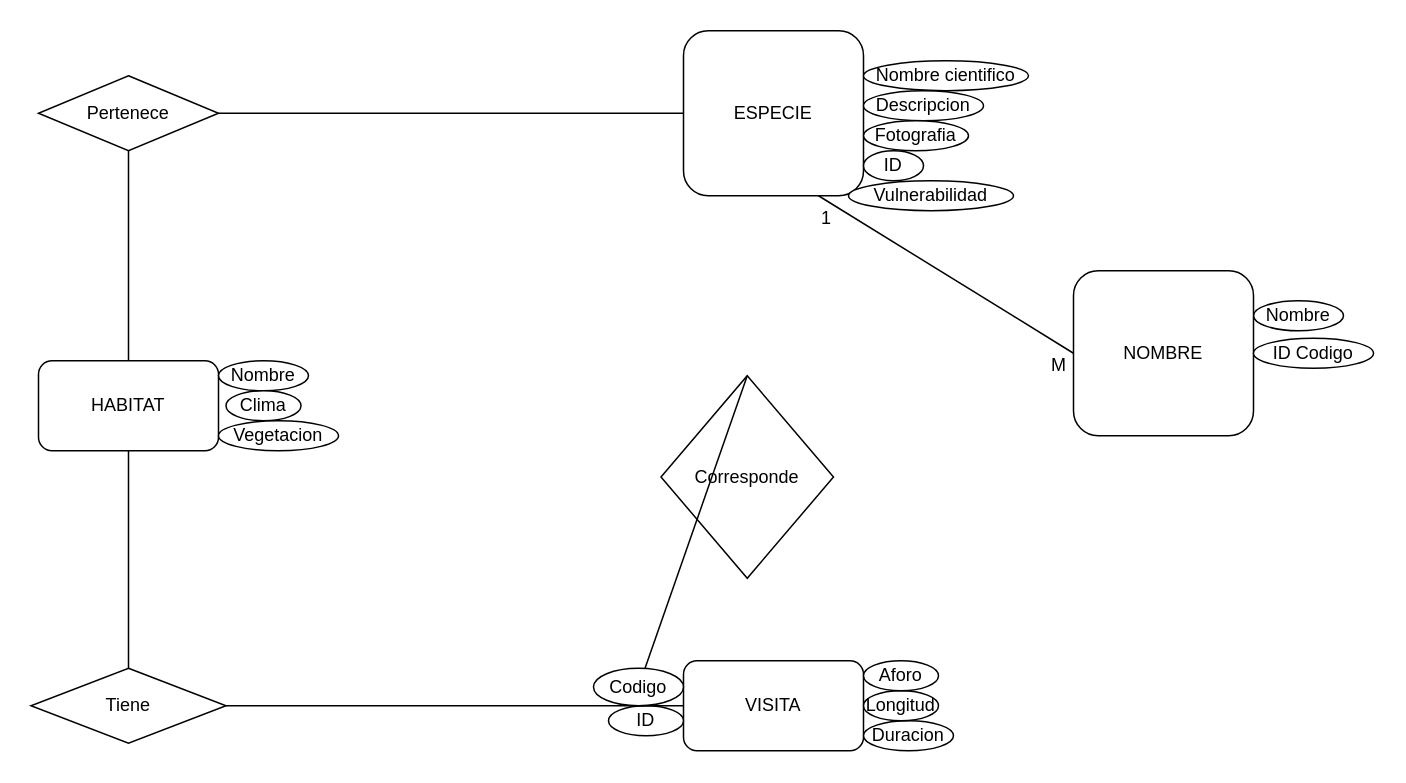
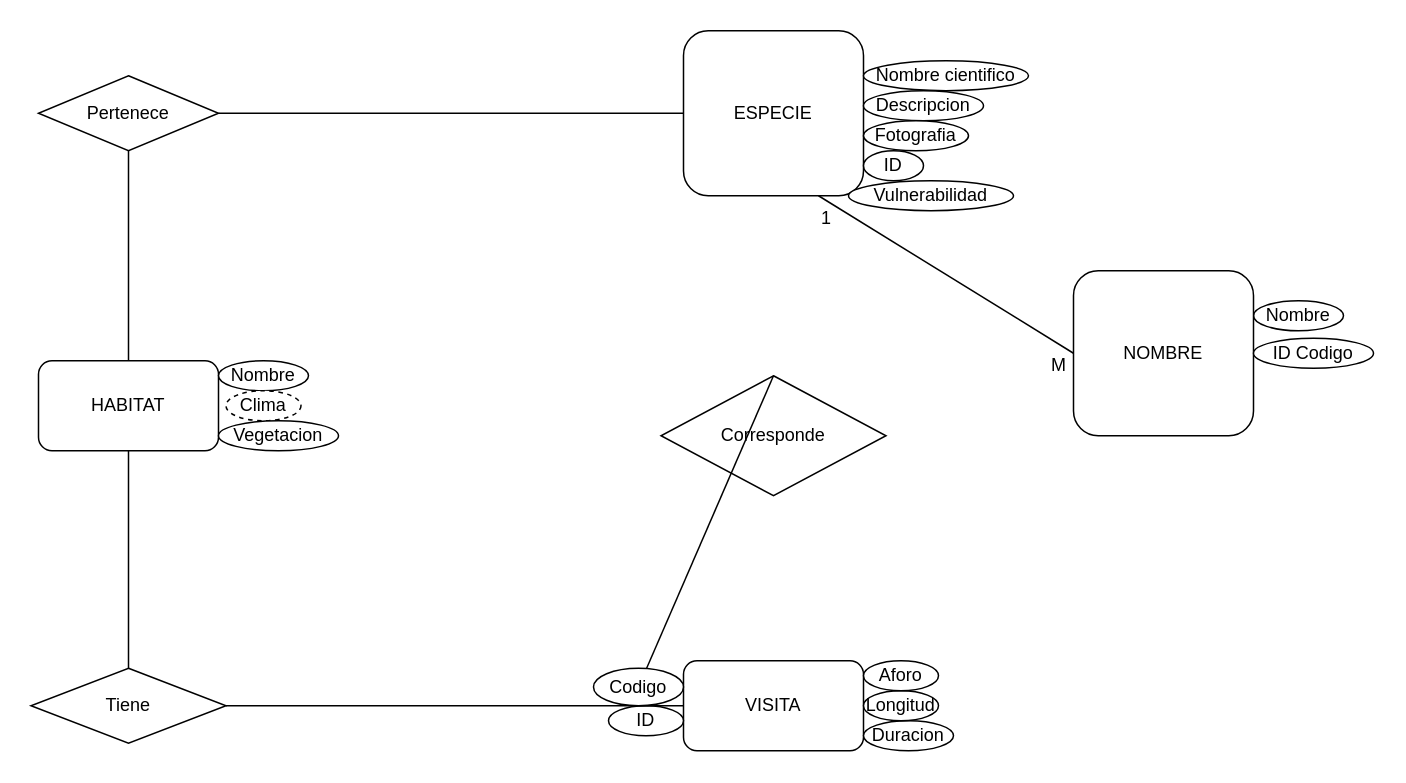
node "Clima": style solid -> dashed
node "Corresponde": size 173x203 -> 225x120
